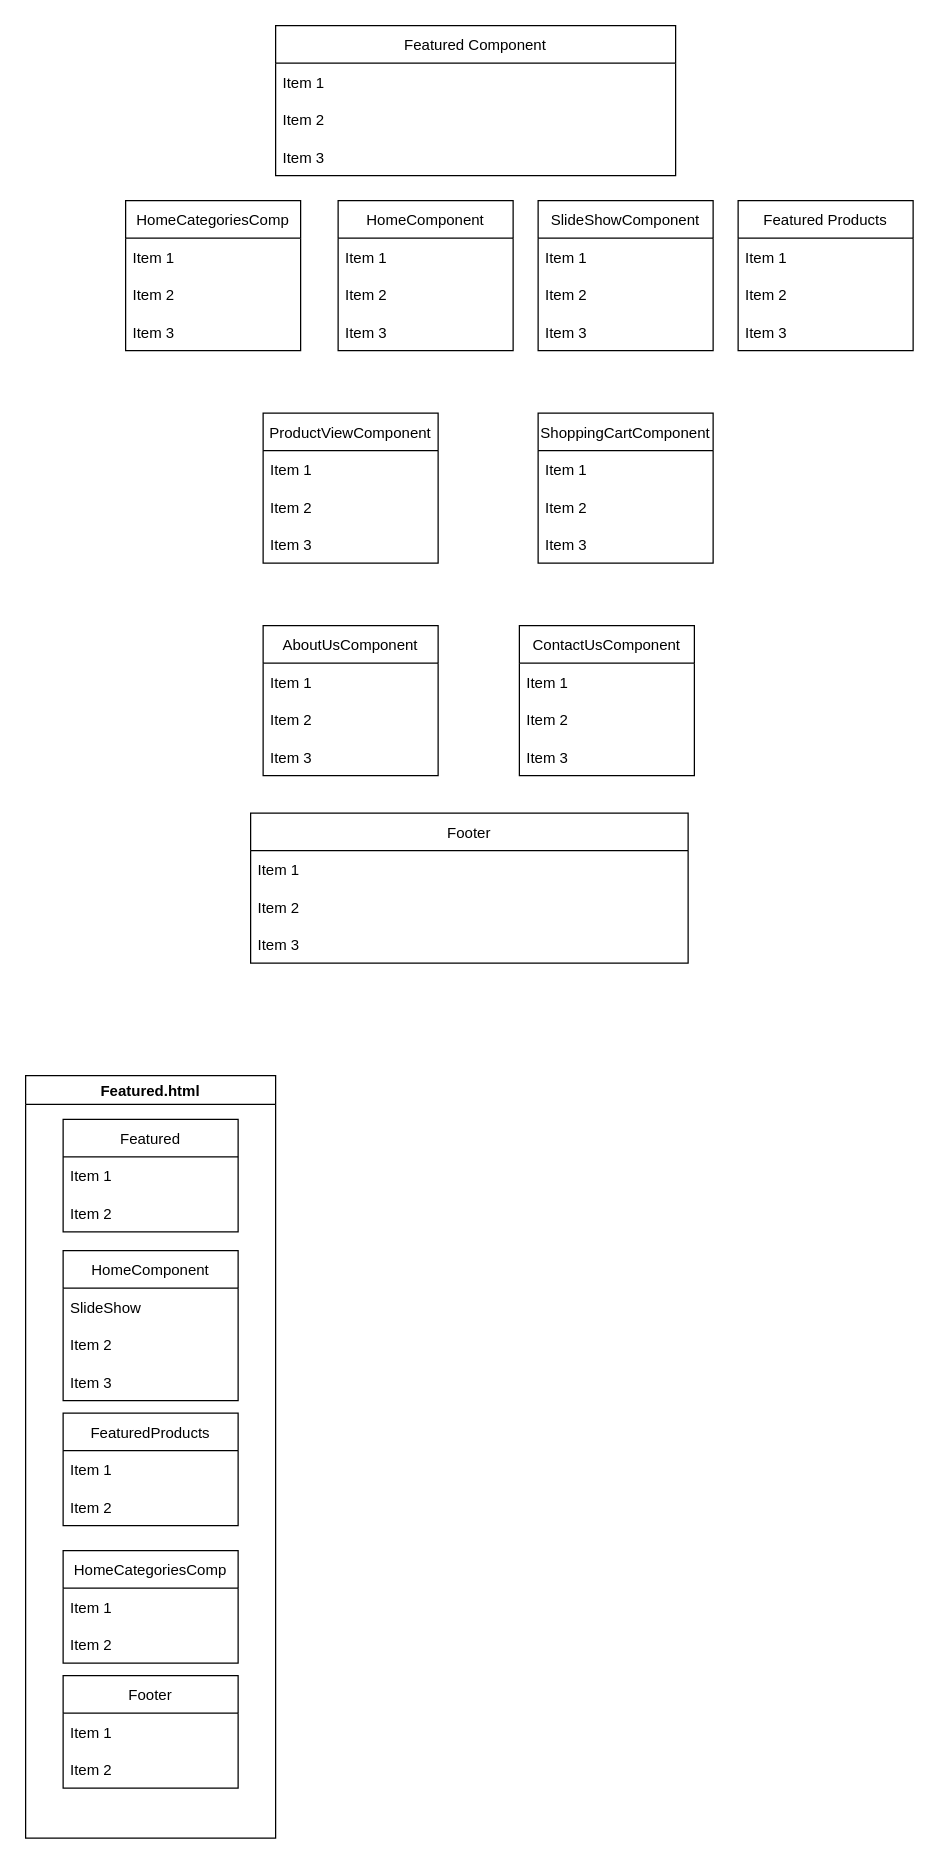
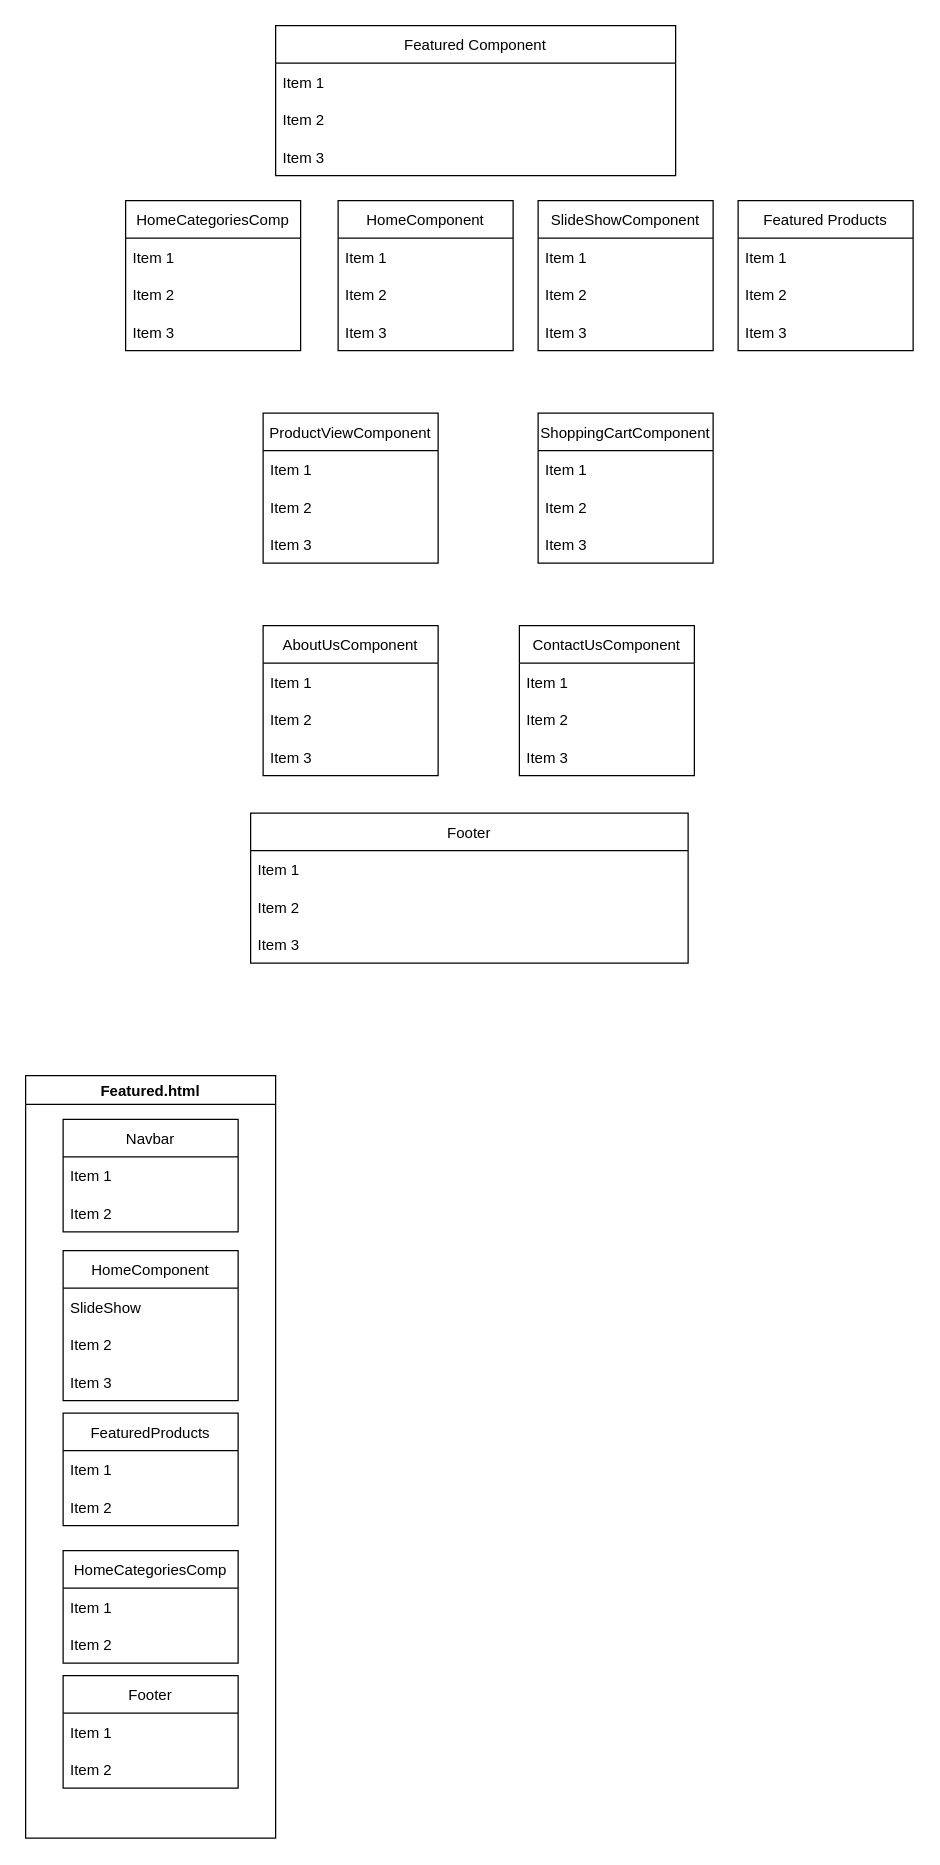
node "Featured": label "Featured" -> "Navbar"
